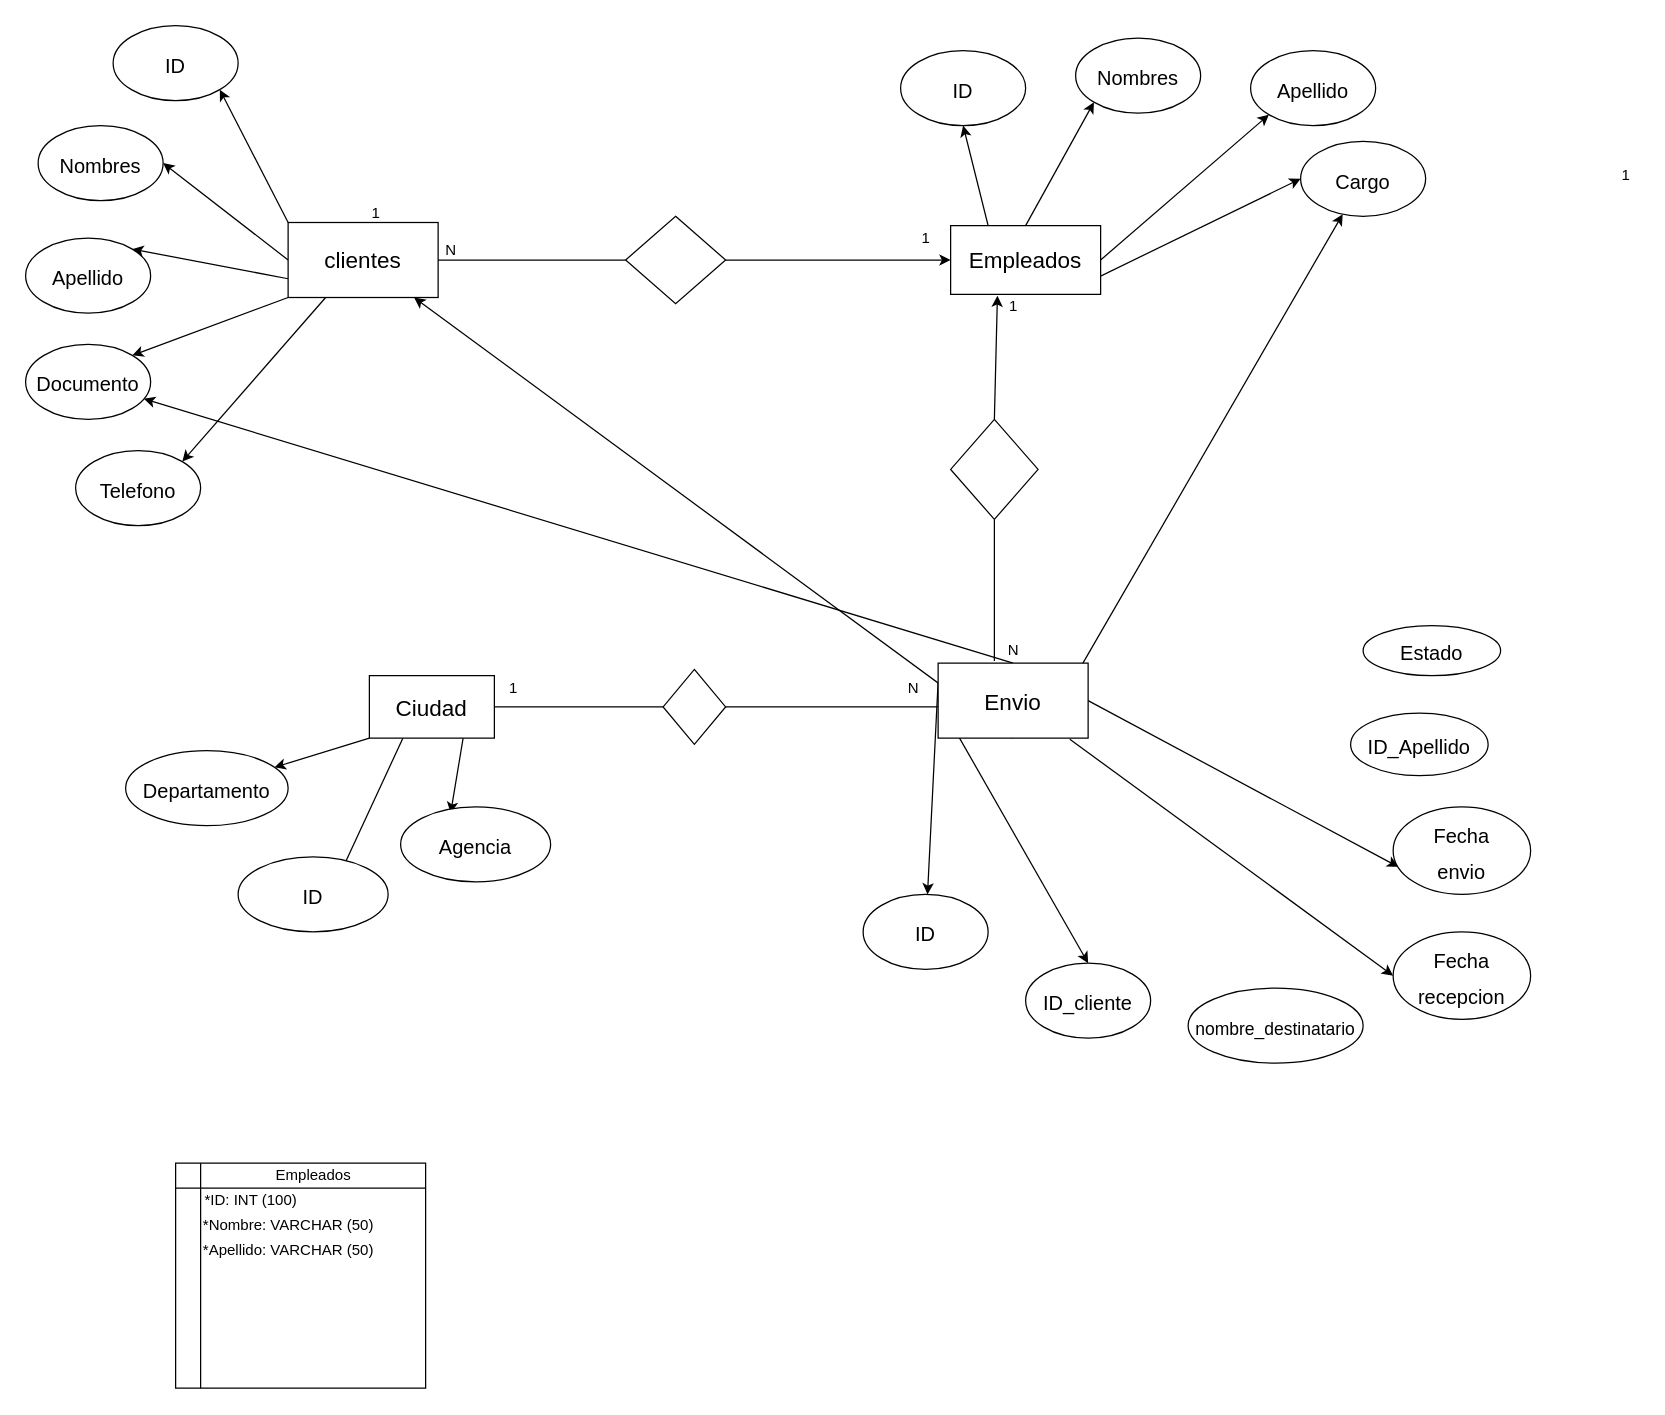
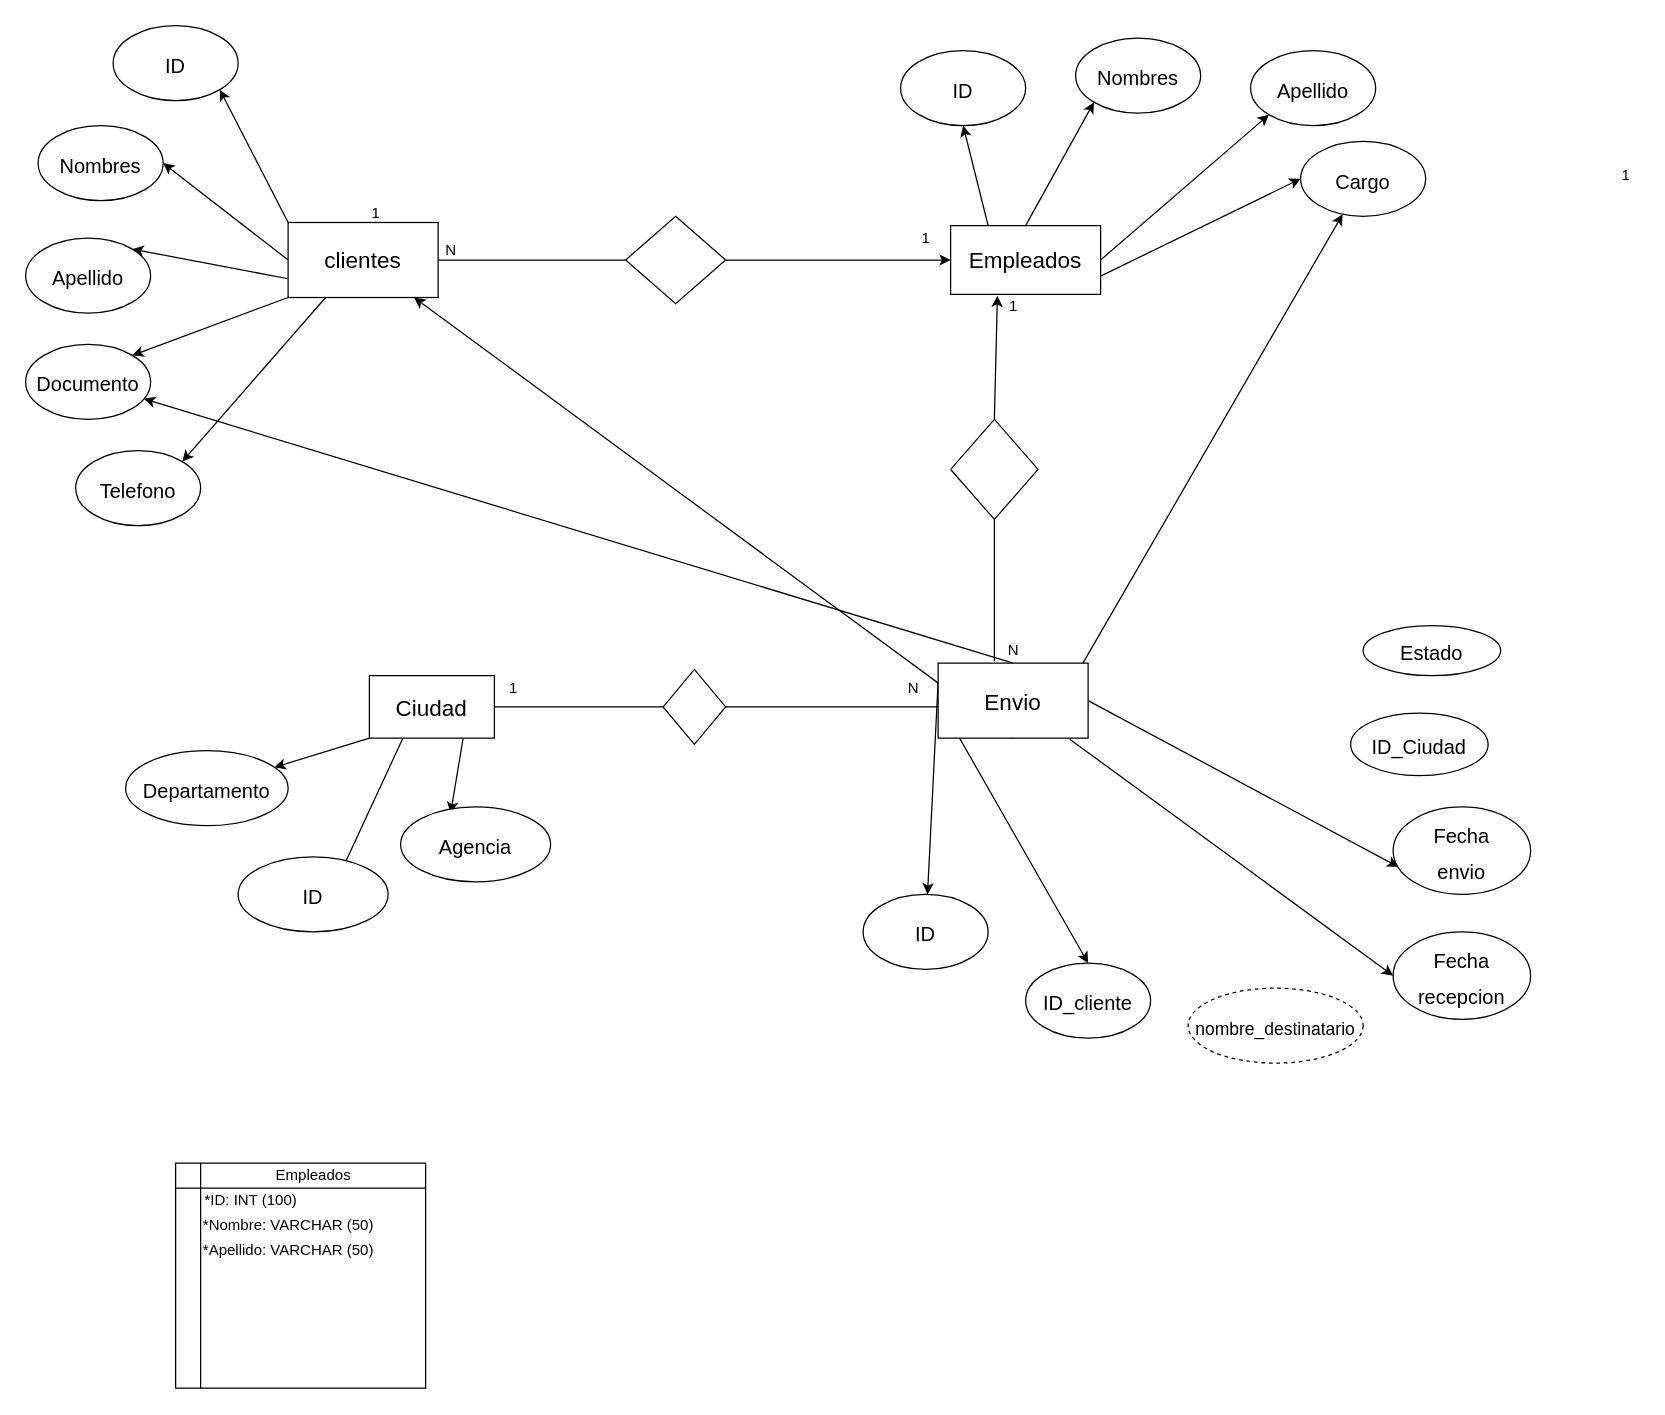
node "ID_Apellido": label "ID_Apellido" -> "ID_Ciudad"
node "nombre_destinatario": style solid -> dashed
